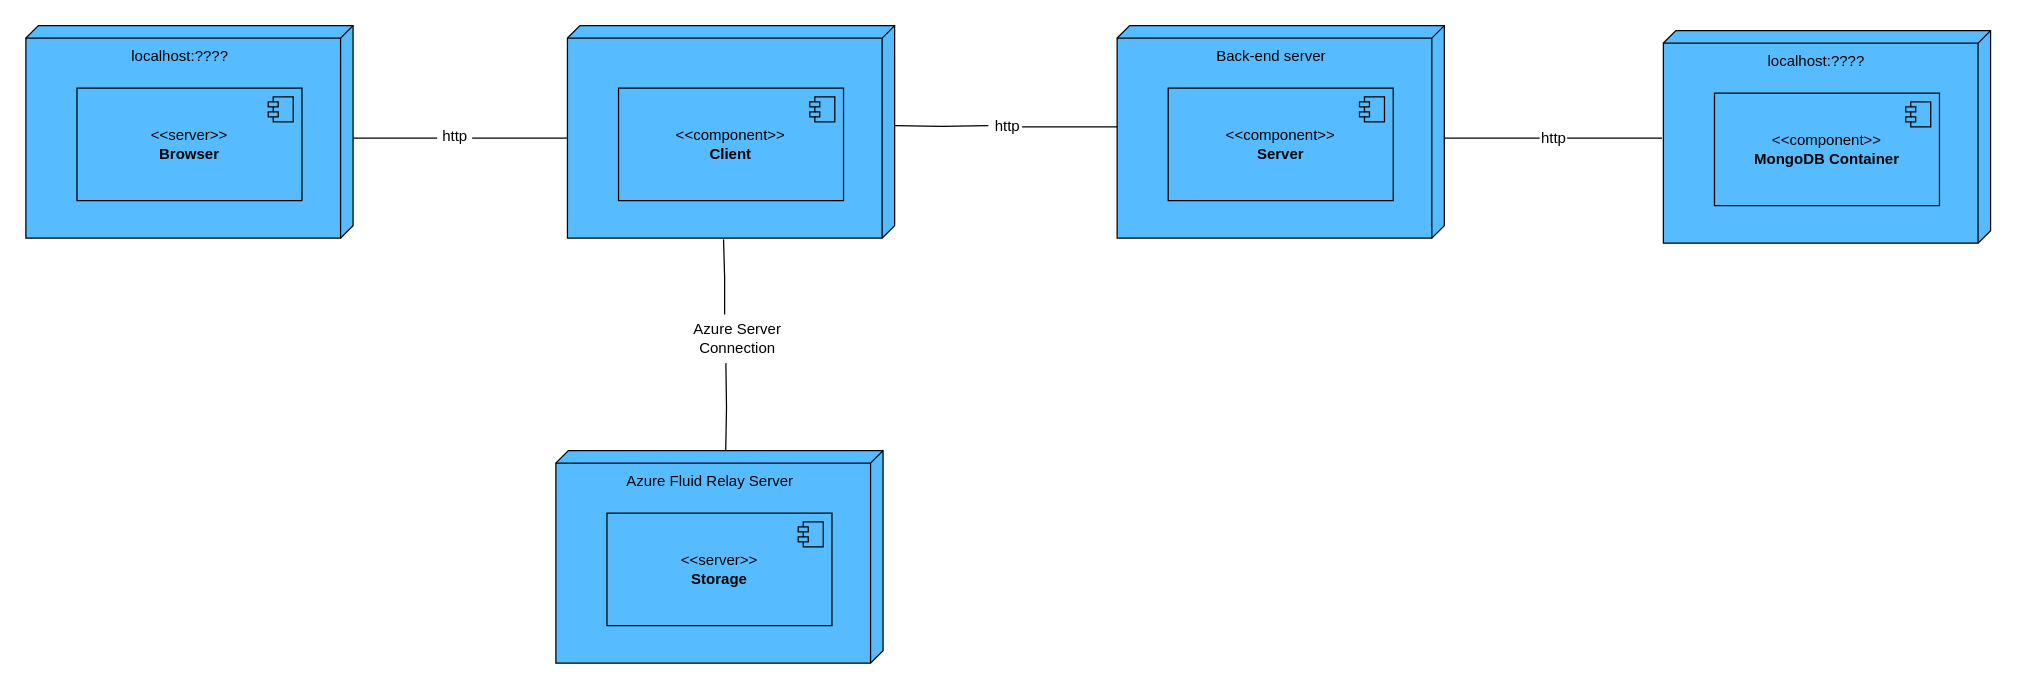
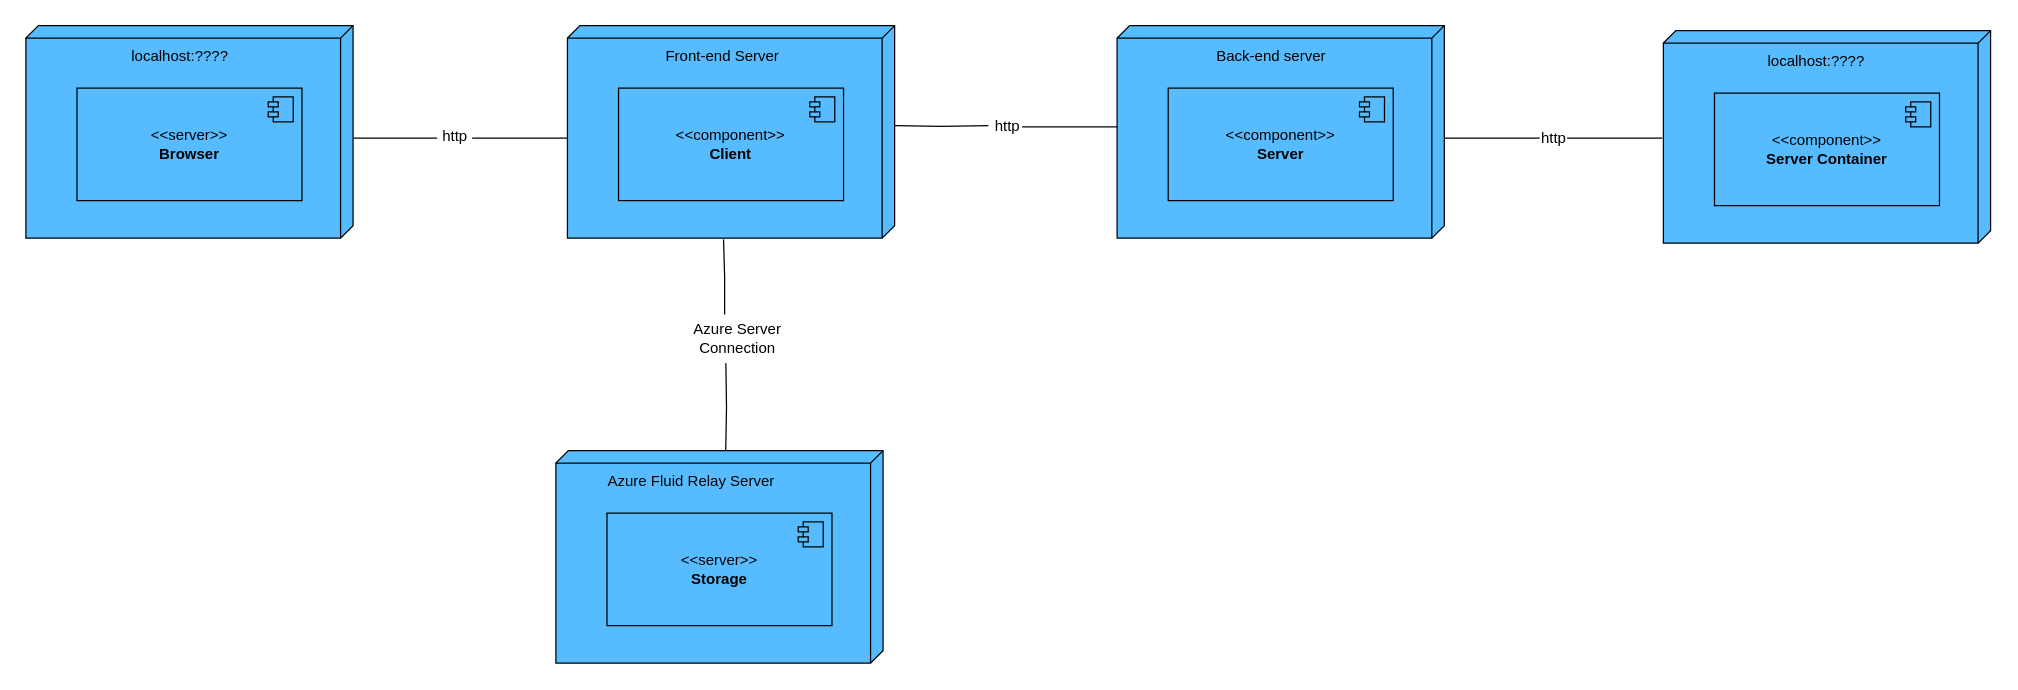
node "Front-end Server": added
node "<<component>> MongoDB Container": label "<<component>> MongoDB Container" -> "<<component>> Server Container"
node "Azure Fluid Relay Server": moved (710, 482) -> (691, 482)
